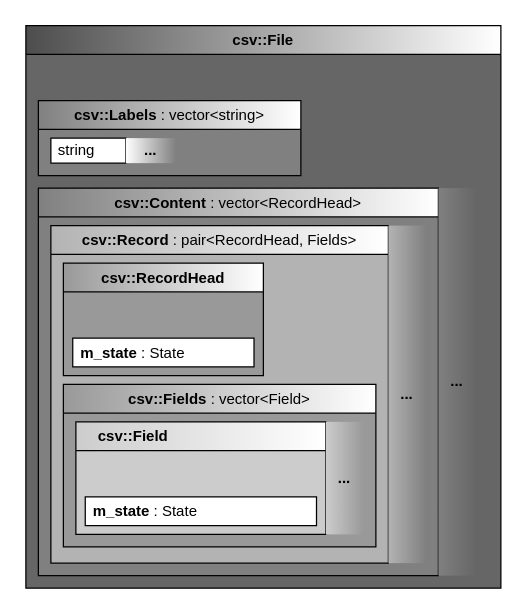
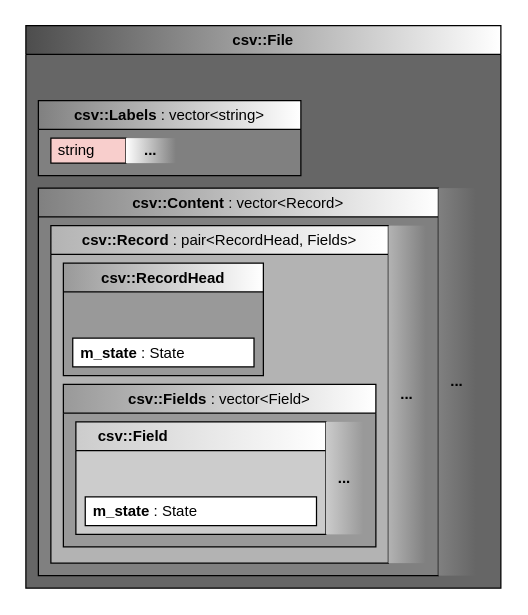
node "string": fillcolor #ffffff -> #f8cecc
node "csv::Content : vector<RecordHead>": label "csv::Content : vector<RecordHead>" -> "csv::Content : vector<Record>"
